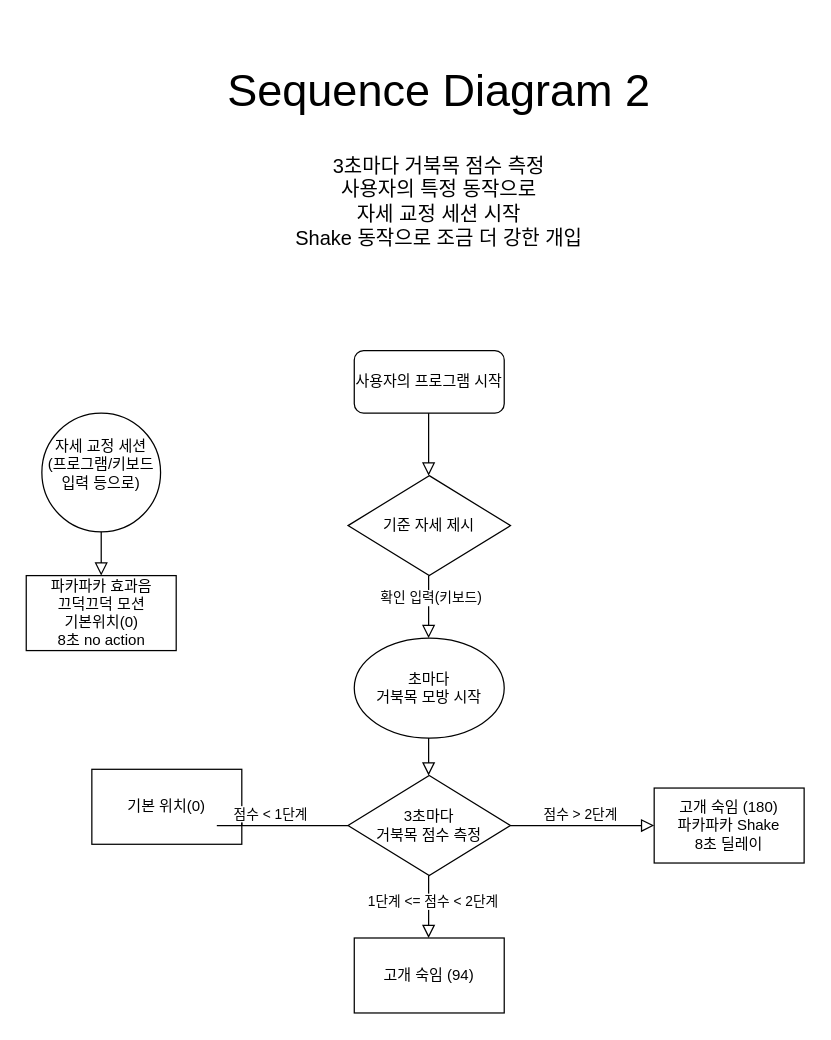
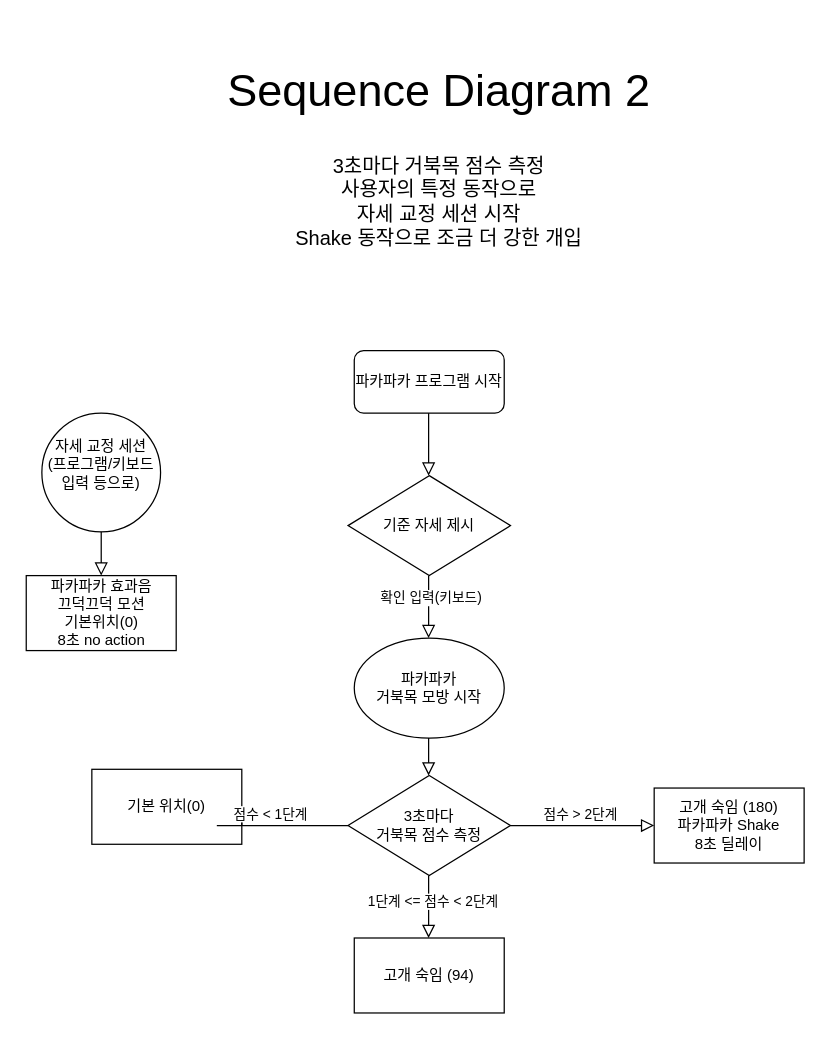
node "사용자의 프로그램 시작": label "사용자의 프로그램 시작" -> "파카파카 프로그램 시작"
node "초마다 거북목 모방 시작": label "초마다 거북목 모방 시작" -> "파카파카 거북목 모방 시작"
